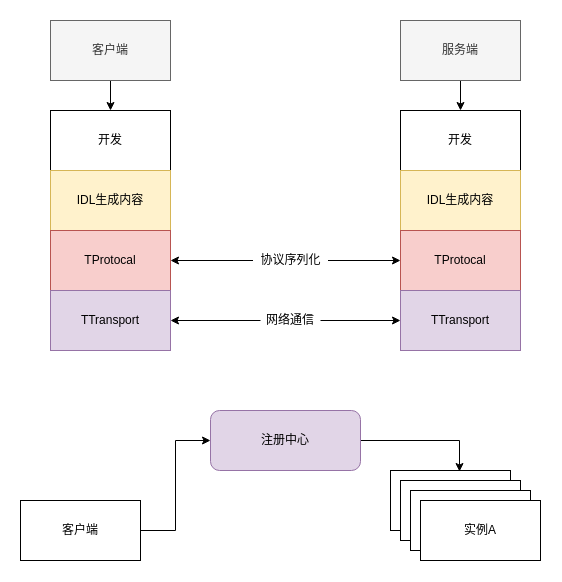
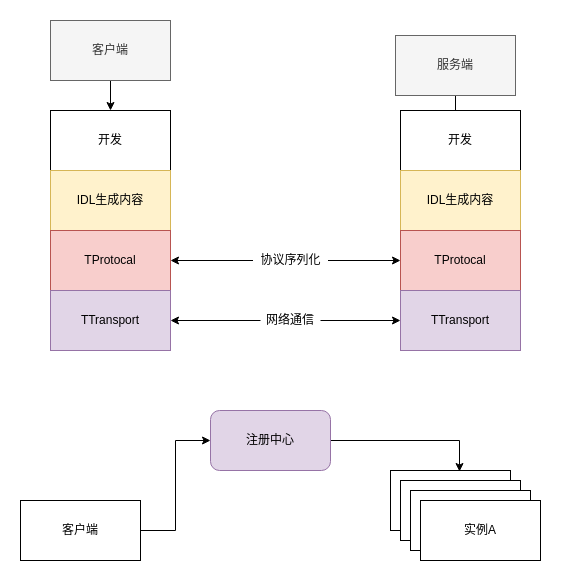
node "服务端": moved (461, 51) -> (456, 66)
node "注册中心": size 150x60 -> 120x60
